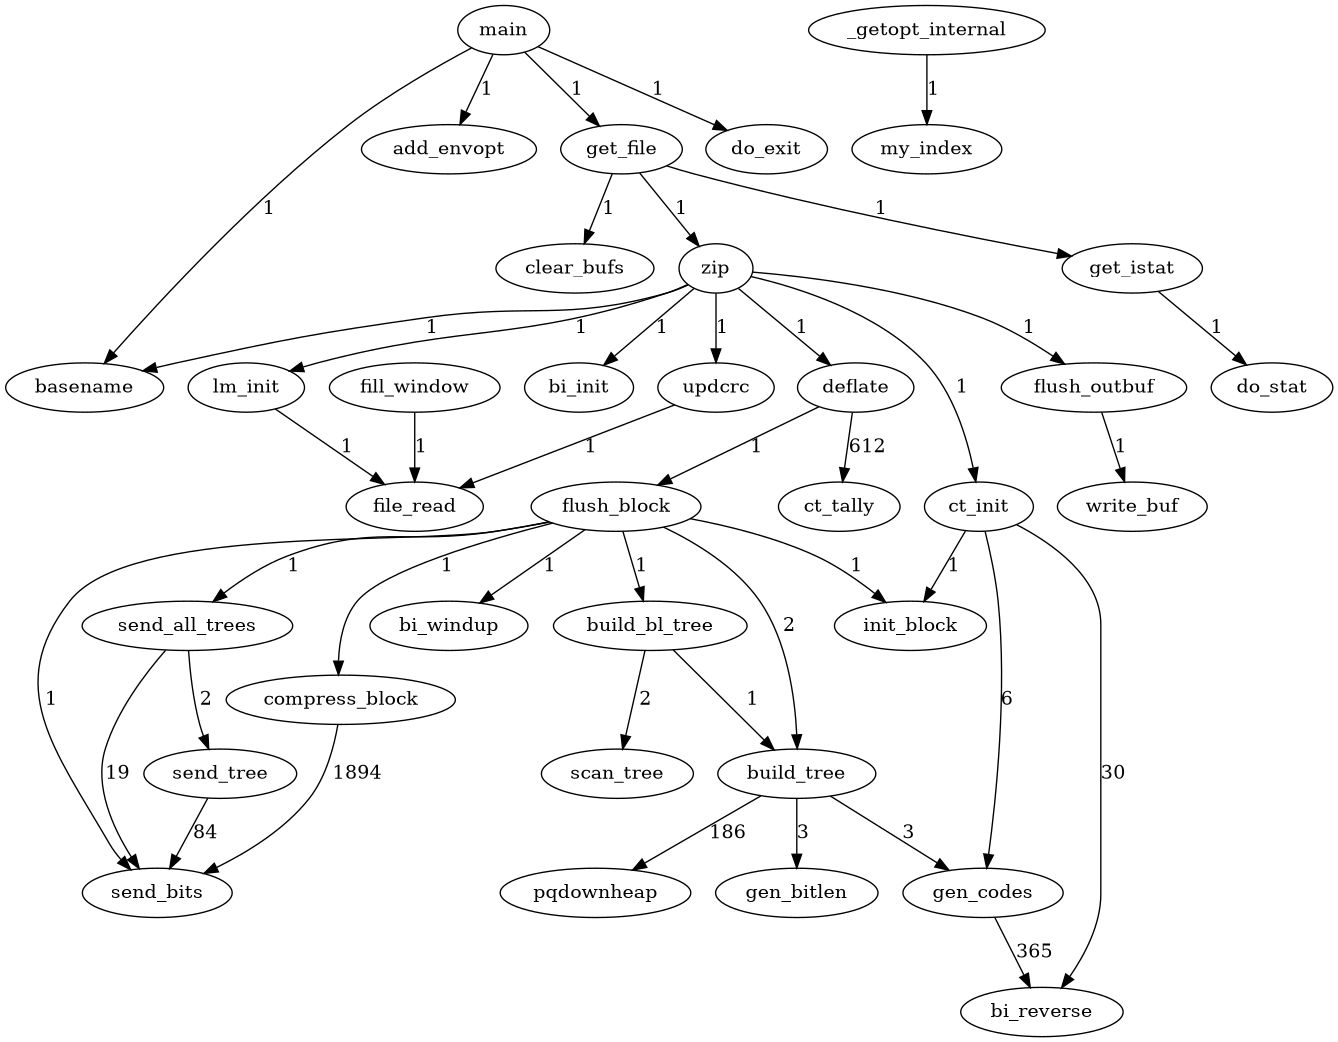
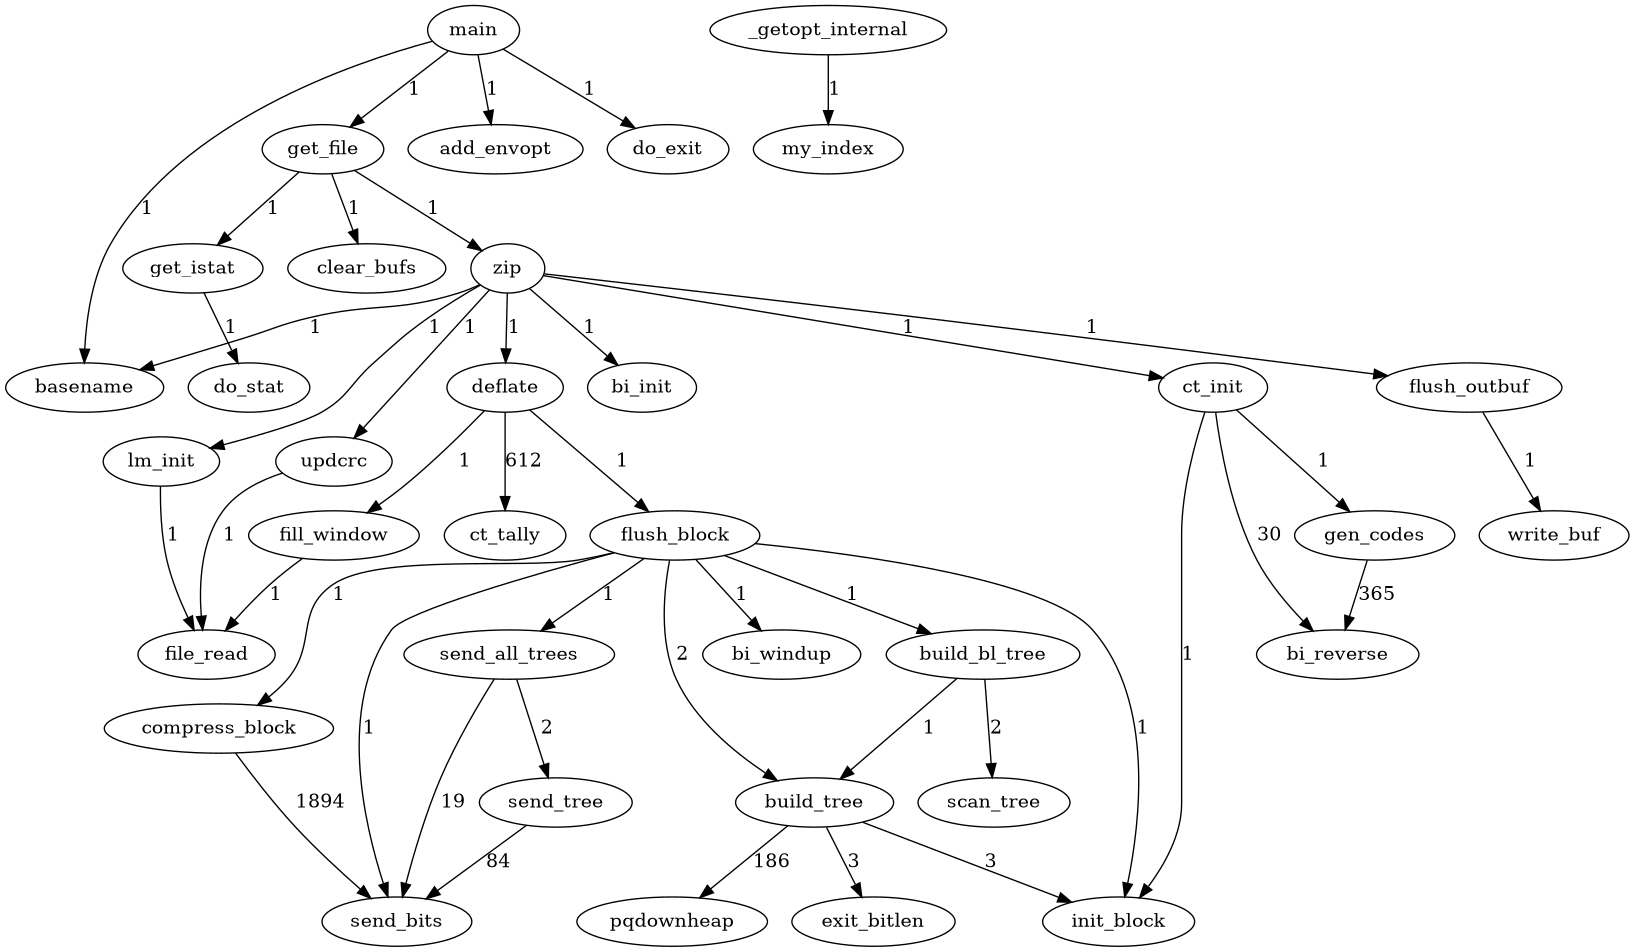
edge "deflate" -> "fill_window": added, label "1"
edge "ct_init" -> "gen_codes": label "6" -> "1"
edge "build_tree" -> "gen_codes": now "build_tree" -> "init_block"
node "gen_bitlen": label "gen_bitlen" -> "exit_bitlen"
